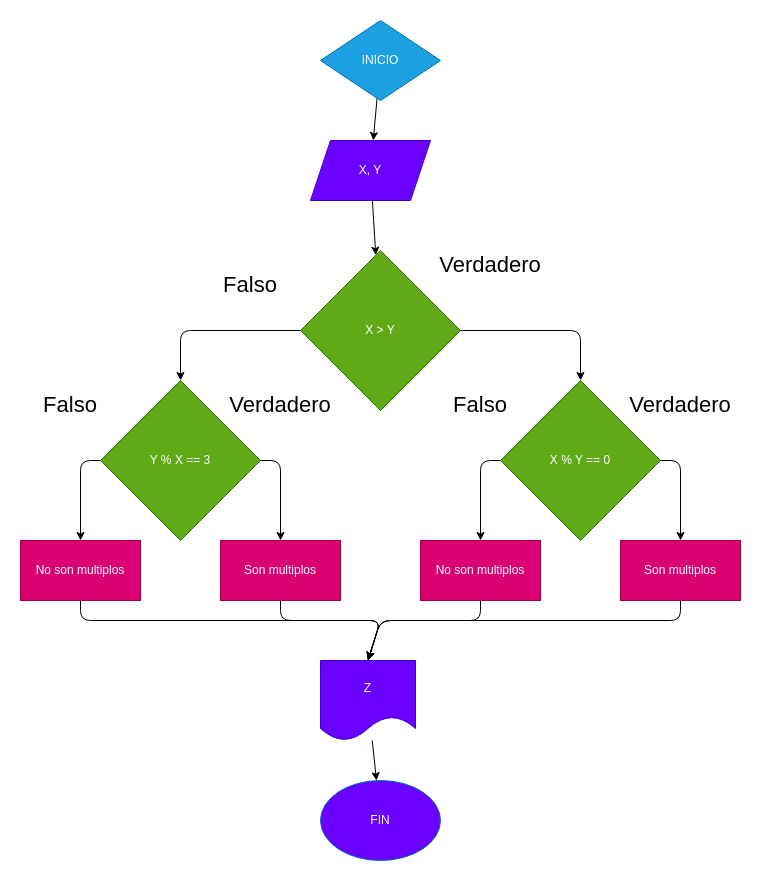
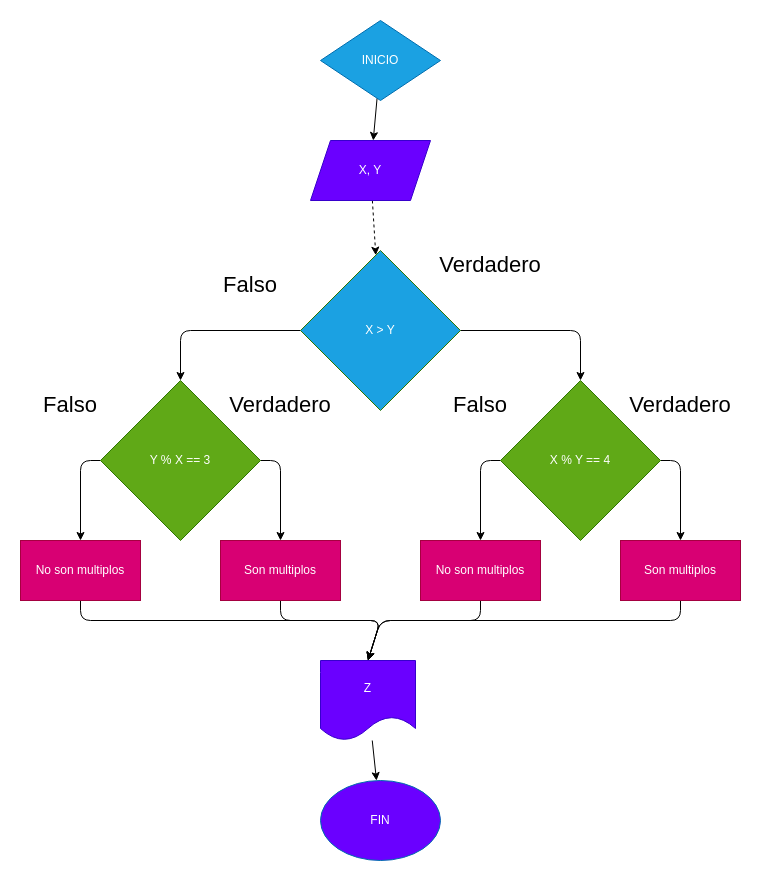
edge "X, Y" -> "X > Y": style solid -> dashed
node "X > Y": fillcolor #60a917 -> #1ba1e2
node "X % Y == 0": label "X % Y == 0" -> "X % Y == 4"
